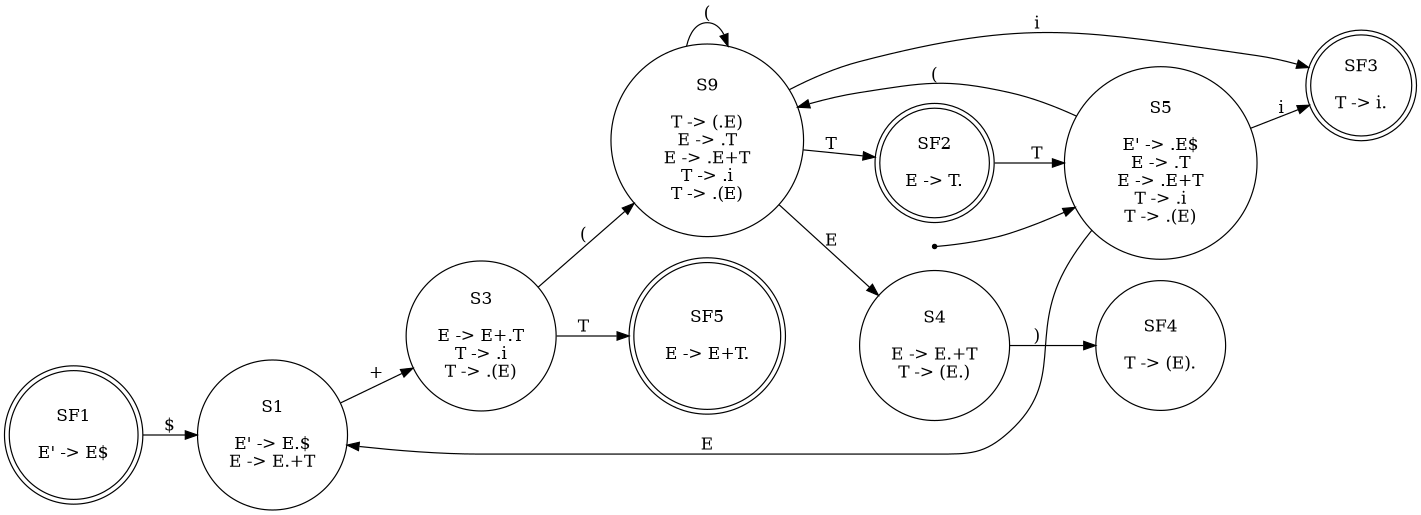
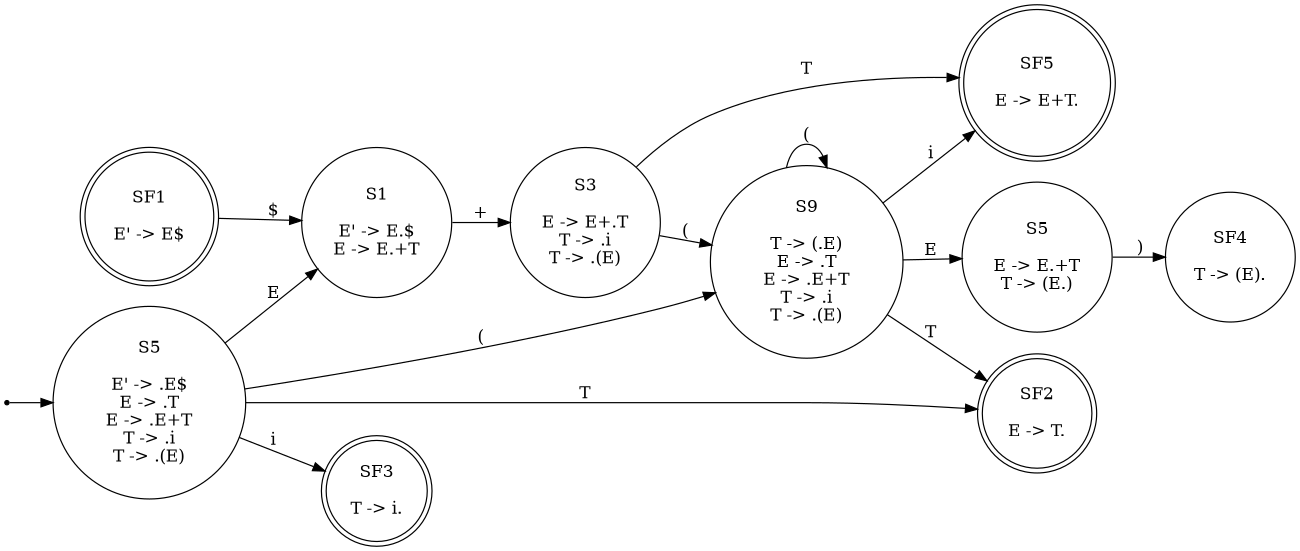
edge "S9 T -> (.E) E -> .T E -> .E+T T -> .i T -> .(E)" -> "SF3 T -> i.": now "S9 T -> (.E) E -> .T E -> .E+T T -> .i T -> .(E)" -> "SF5 E -> E+T."
edge "SF2 E -> T." -> "S5 E' -> .E$ E -> .T E -> .E+T T -> .i T -> .(E)": reversed
node "S4 E -> E.+T T -> (E.)": label "S4 E -> E.+T T -> (E.)" -> "S5 E -> E.+T T -> (E.)"
